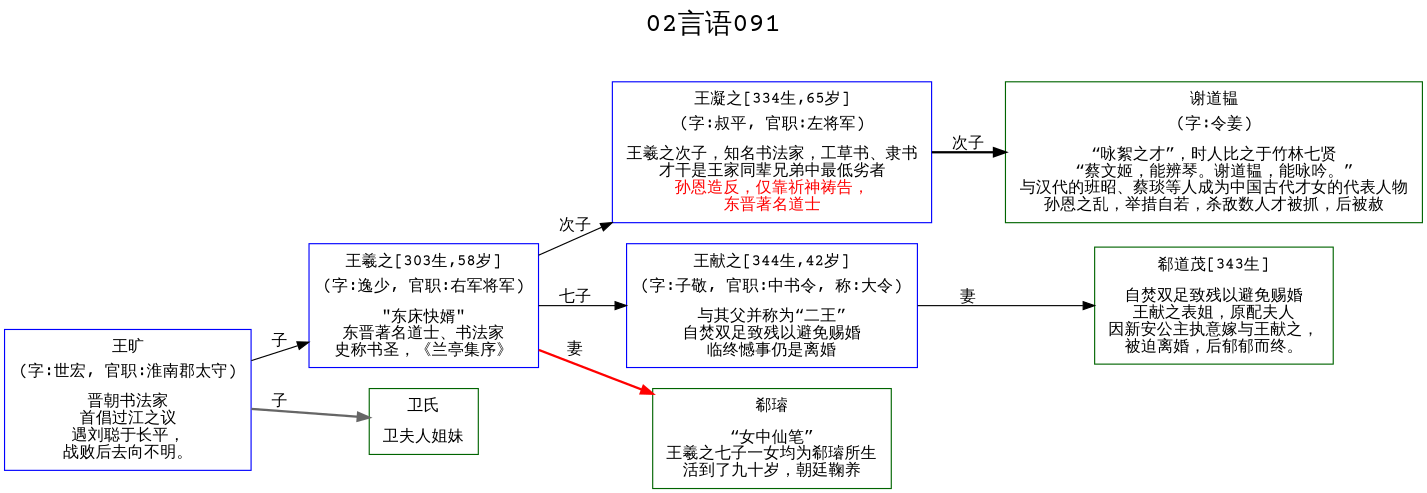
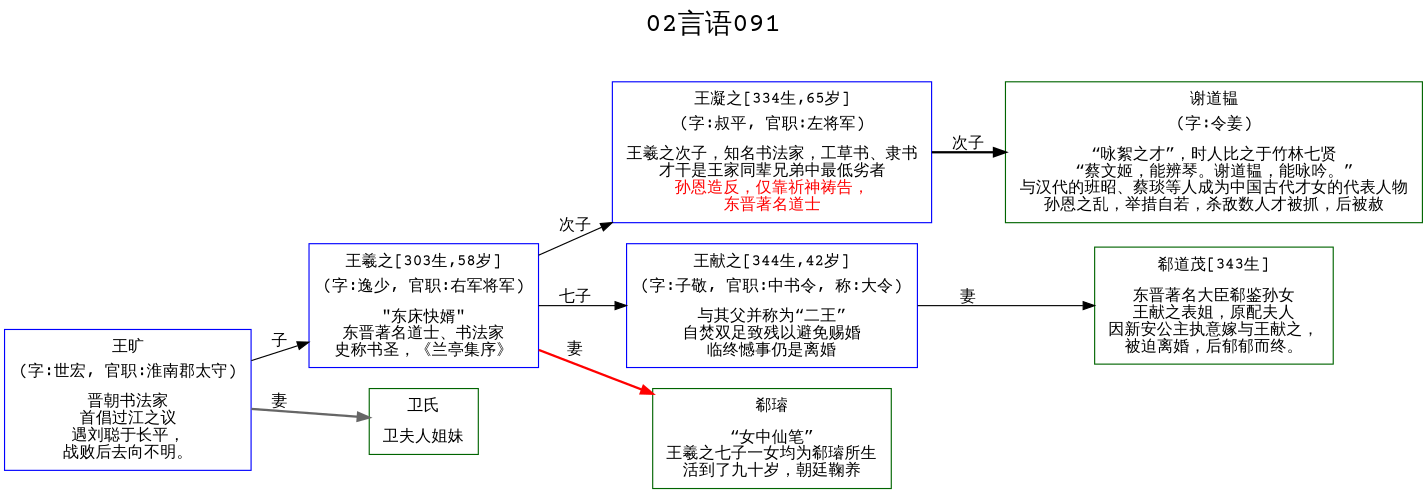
node "郗道茂[343生]": text "自焚双足致残以避免赐婚" -> "东晋著名大臣郗鉴孙女"
edge "王旷" -> "卫氏": label "子" -> "妻"
